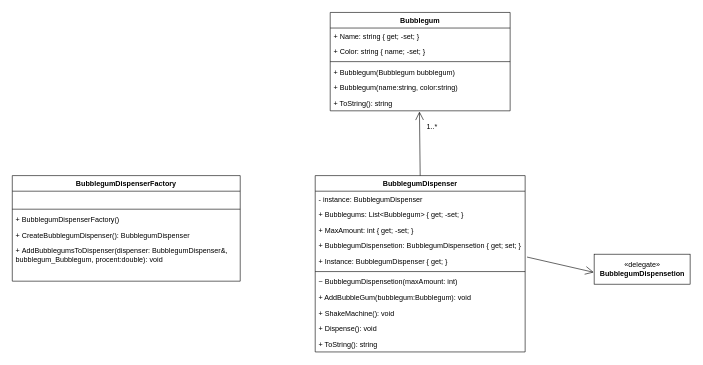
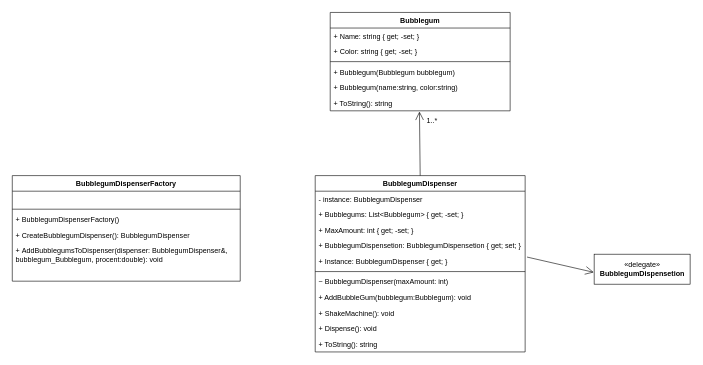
node "+ Color: string { name; -set; }": label "+ Color: string { name; -set; }" -> "+ Color: string { get; -set; }"
node "1..*": moved (432, 126) -> (432, 120)
node "~ BubblegumDispensetion(maxAmount: int)": label "~ BubblegumDispensetion(maxAmount: int)" -> "~ BubblegumDispenser(maxAmount: int)"
